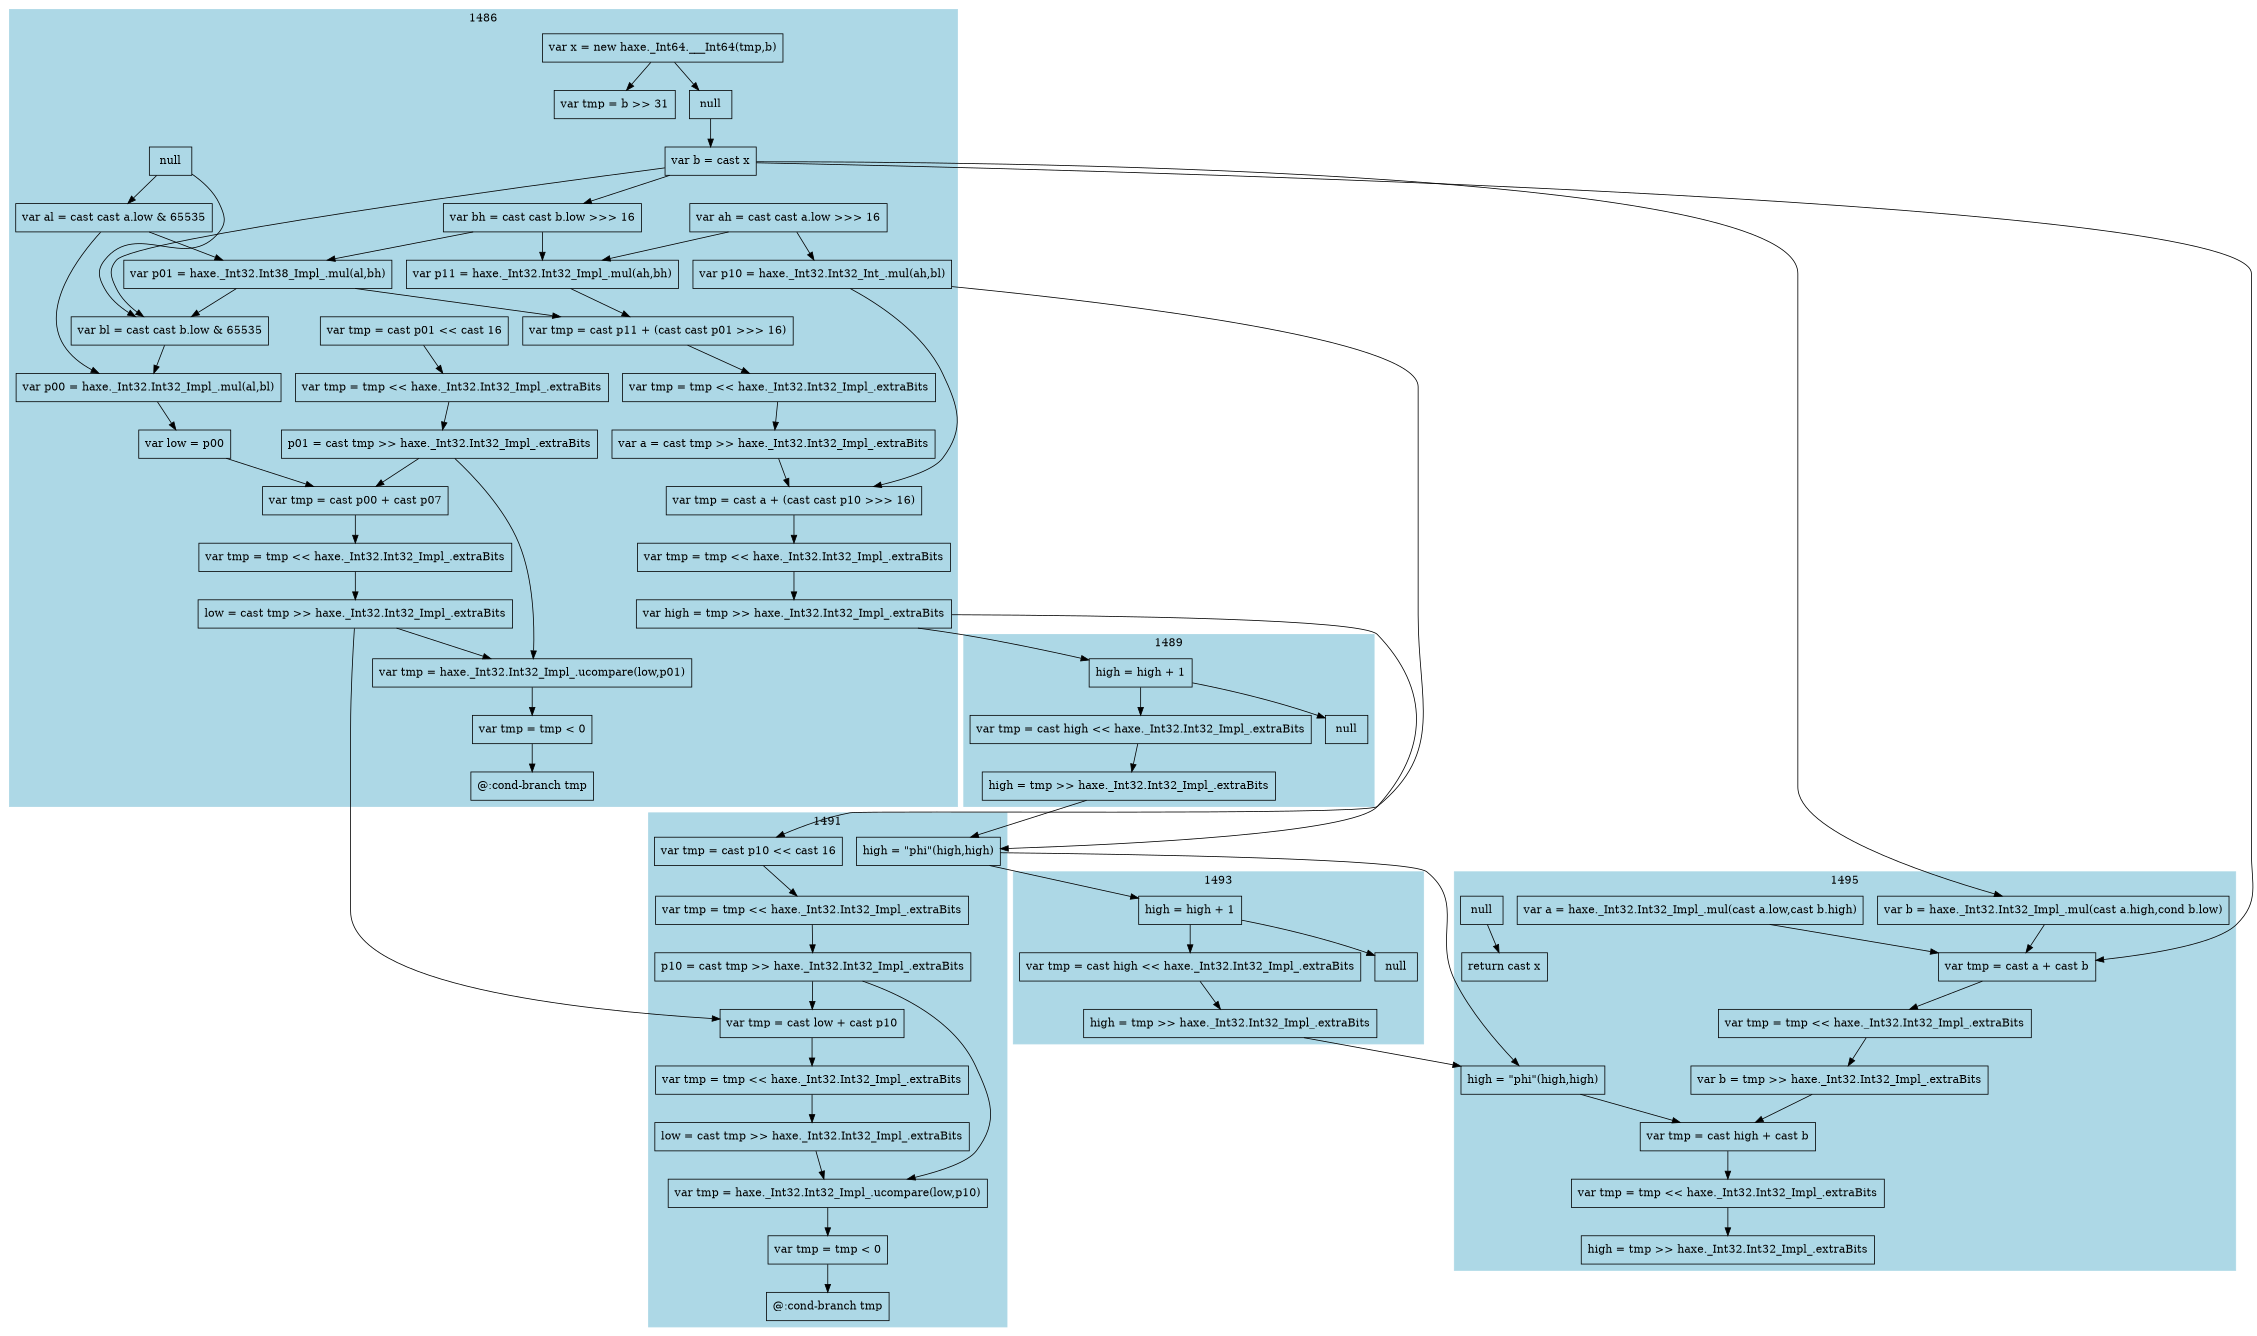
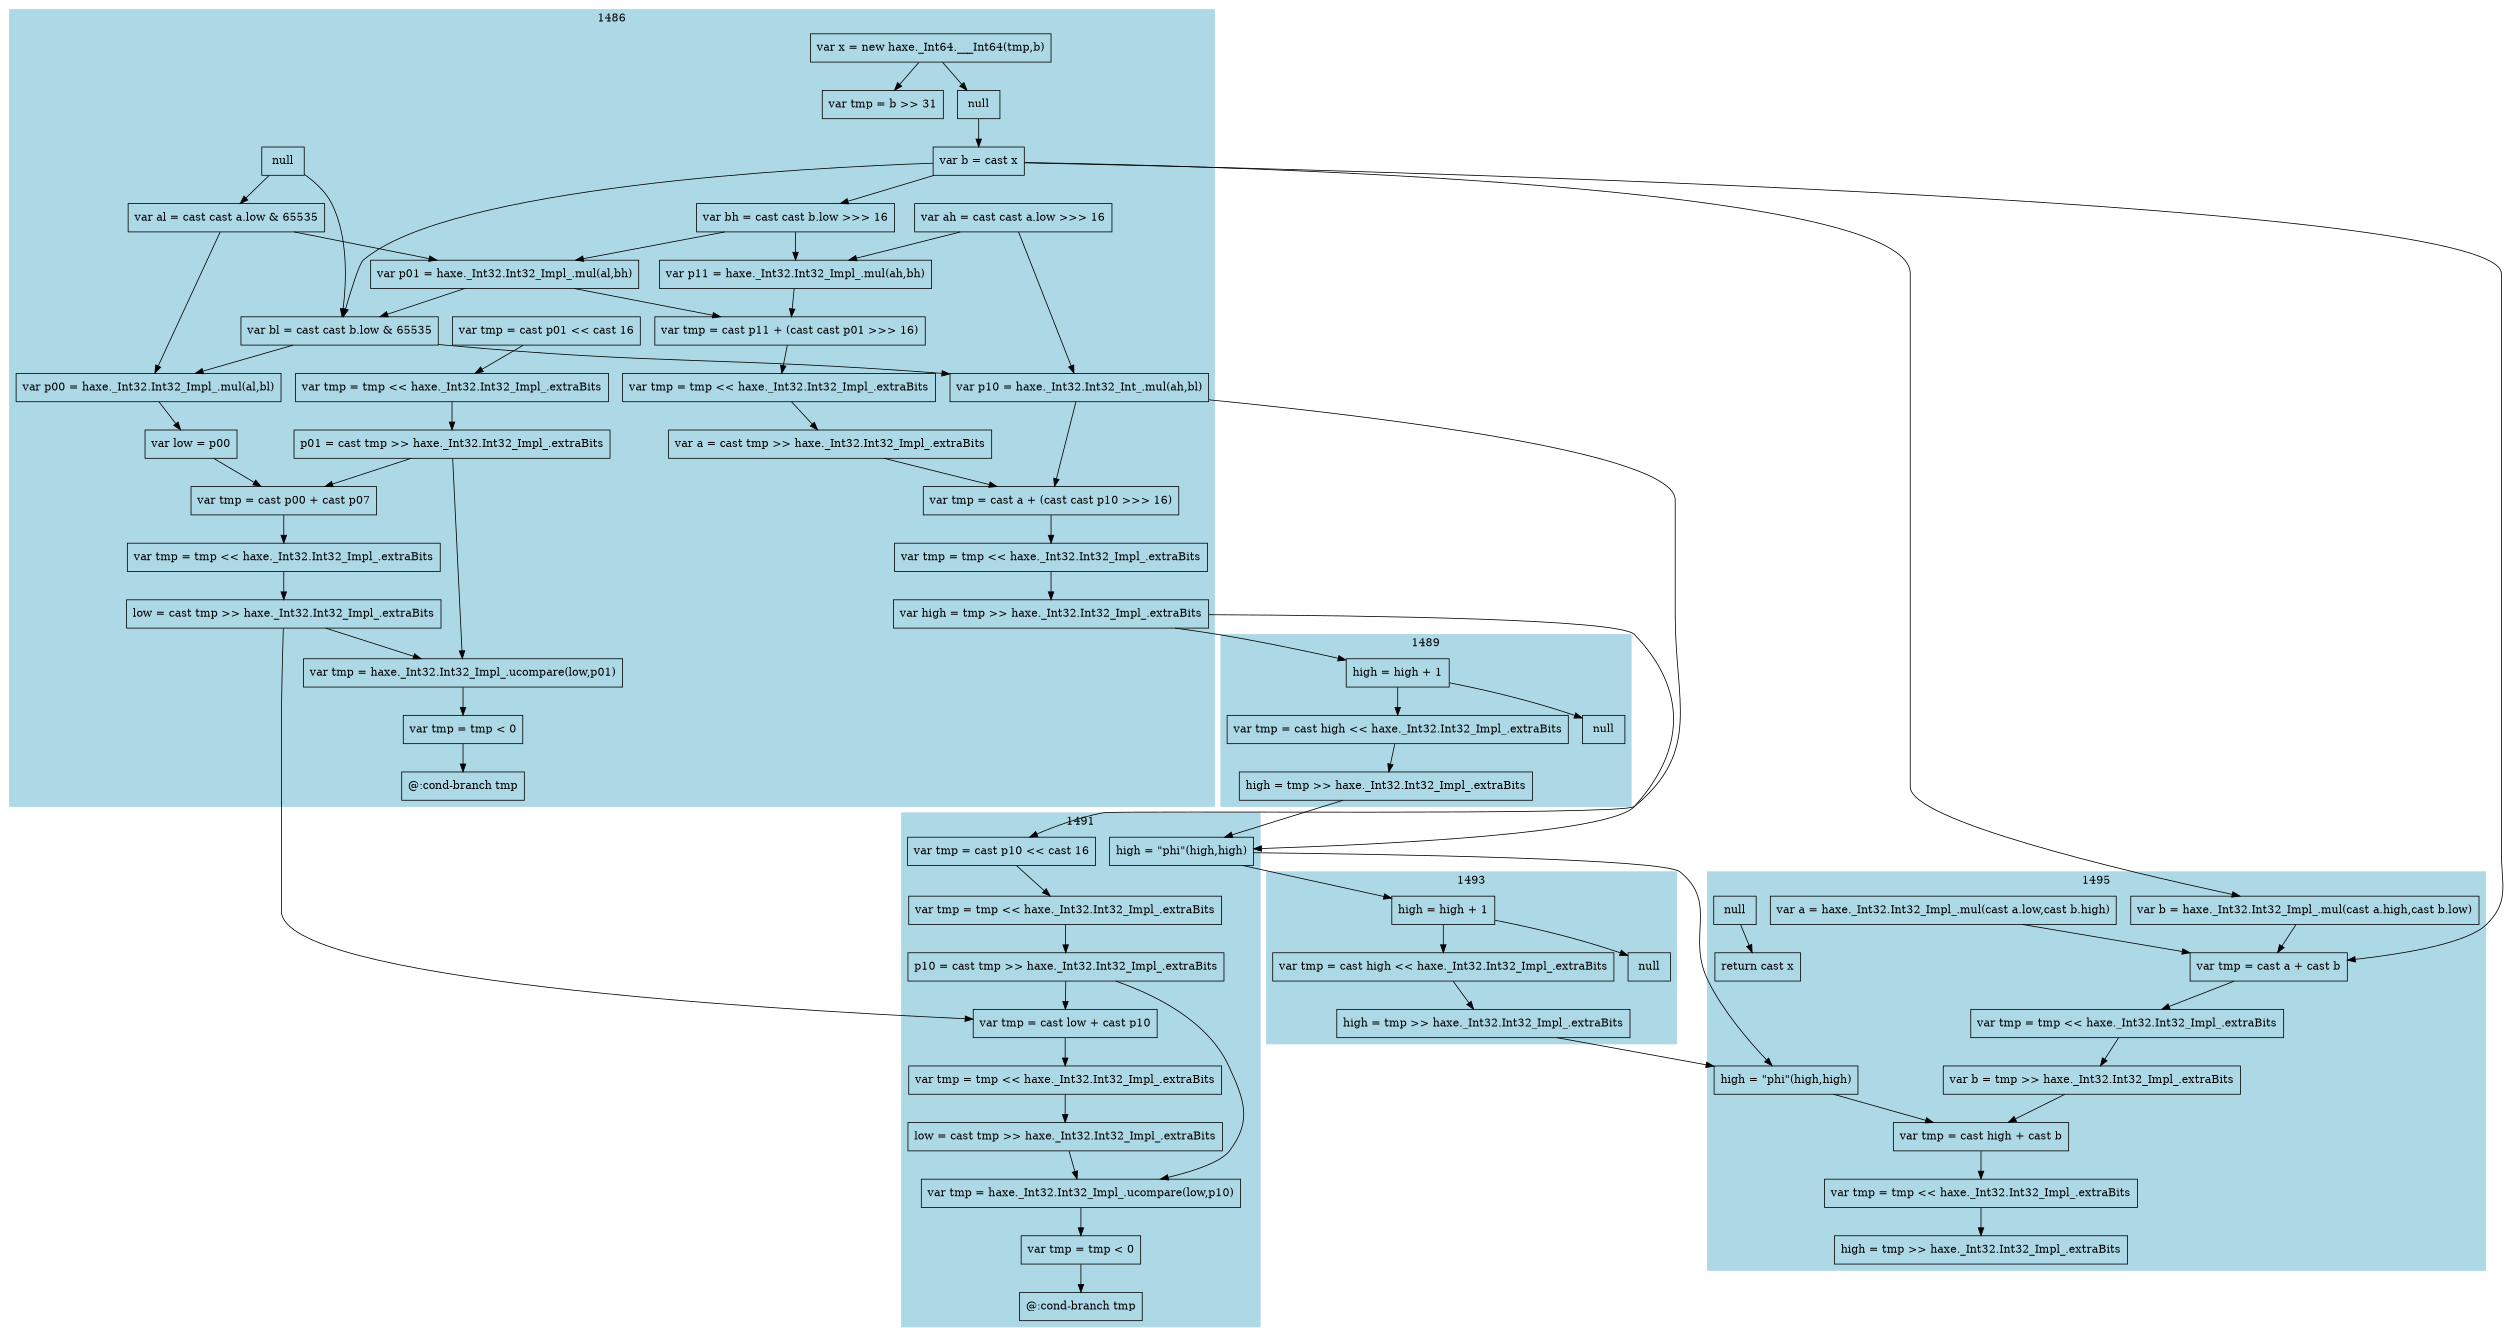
node "var p01 = haxe._Int32.Int38_Impl_.mul(al,bh)": label "var p01 = haxe._Int32.Int38_Impl_.mul(al,bh)" -> "var p01 = haxe._Int32.Int32_Impl_.mul(al,bh)"
edge "var bl = cast cast b.low & 65535" -> "var p10 = haxe._Int32.Int32_Int_.mul(ah,bl)": added
node "var b = haxe._Int32.Int32_Impl_.mul(cast a.high,cond b.low)": label "var b = haxe._Int32.Int32_Impl_.mul(cast a.high,cond b.low)" -> "var b = haxe._Int32.Int32_Impl_.mul(cast a.high,cast b.low)"
